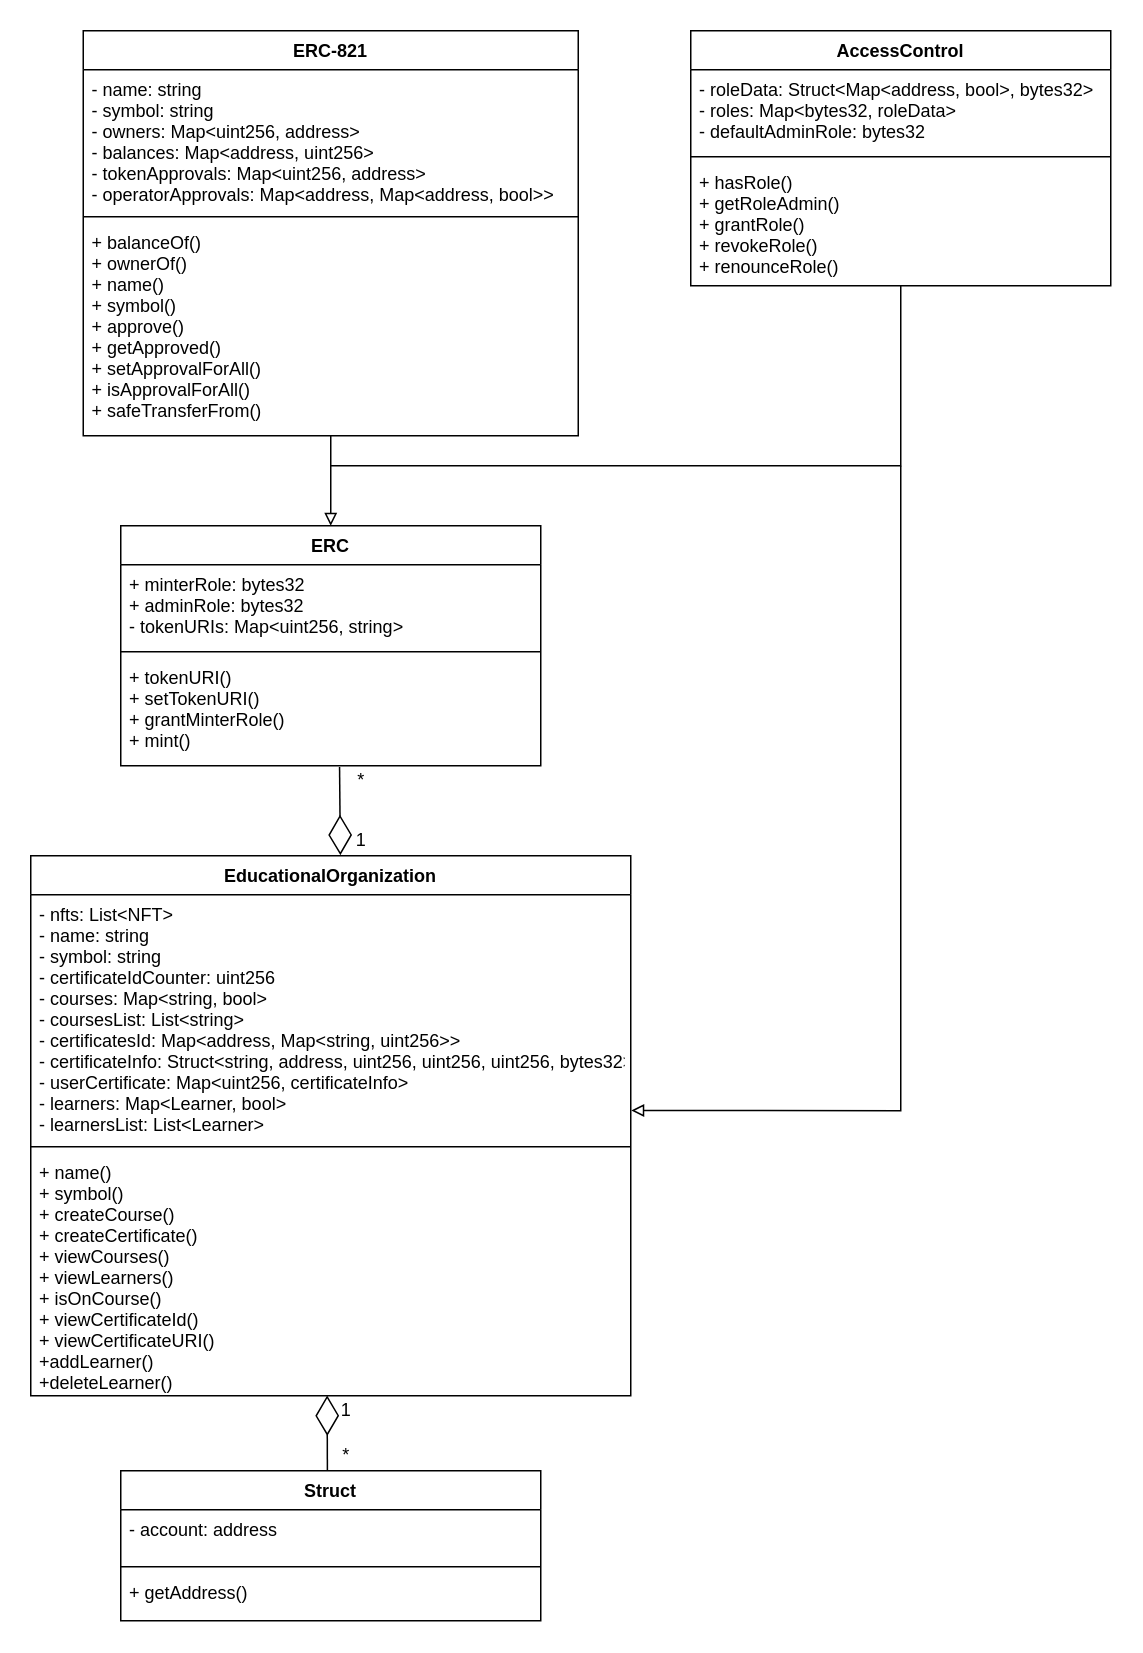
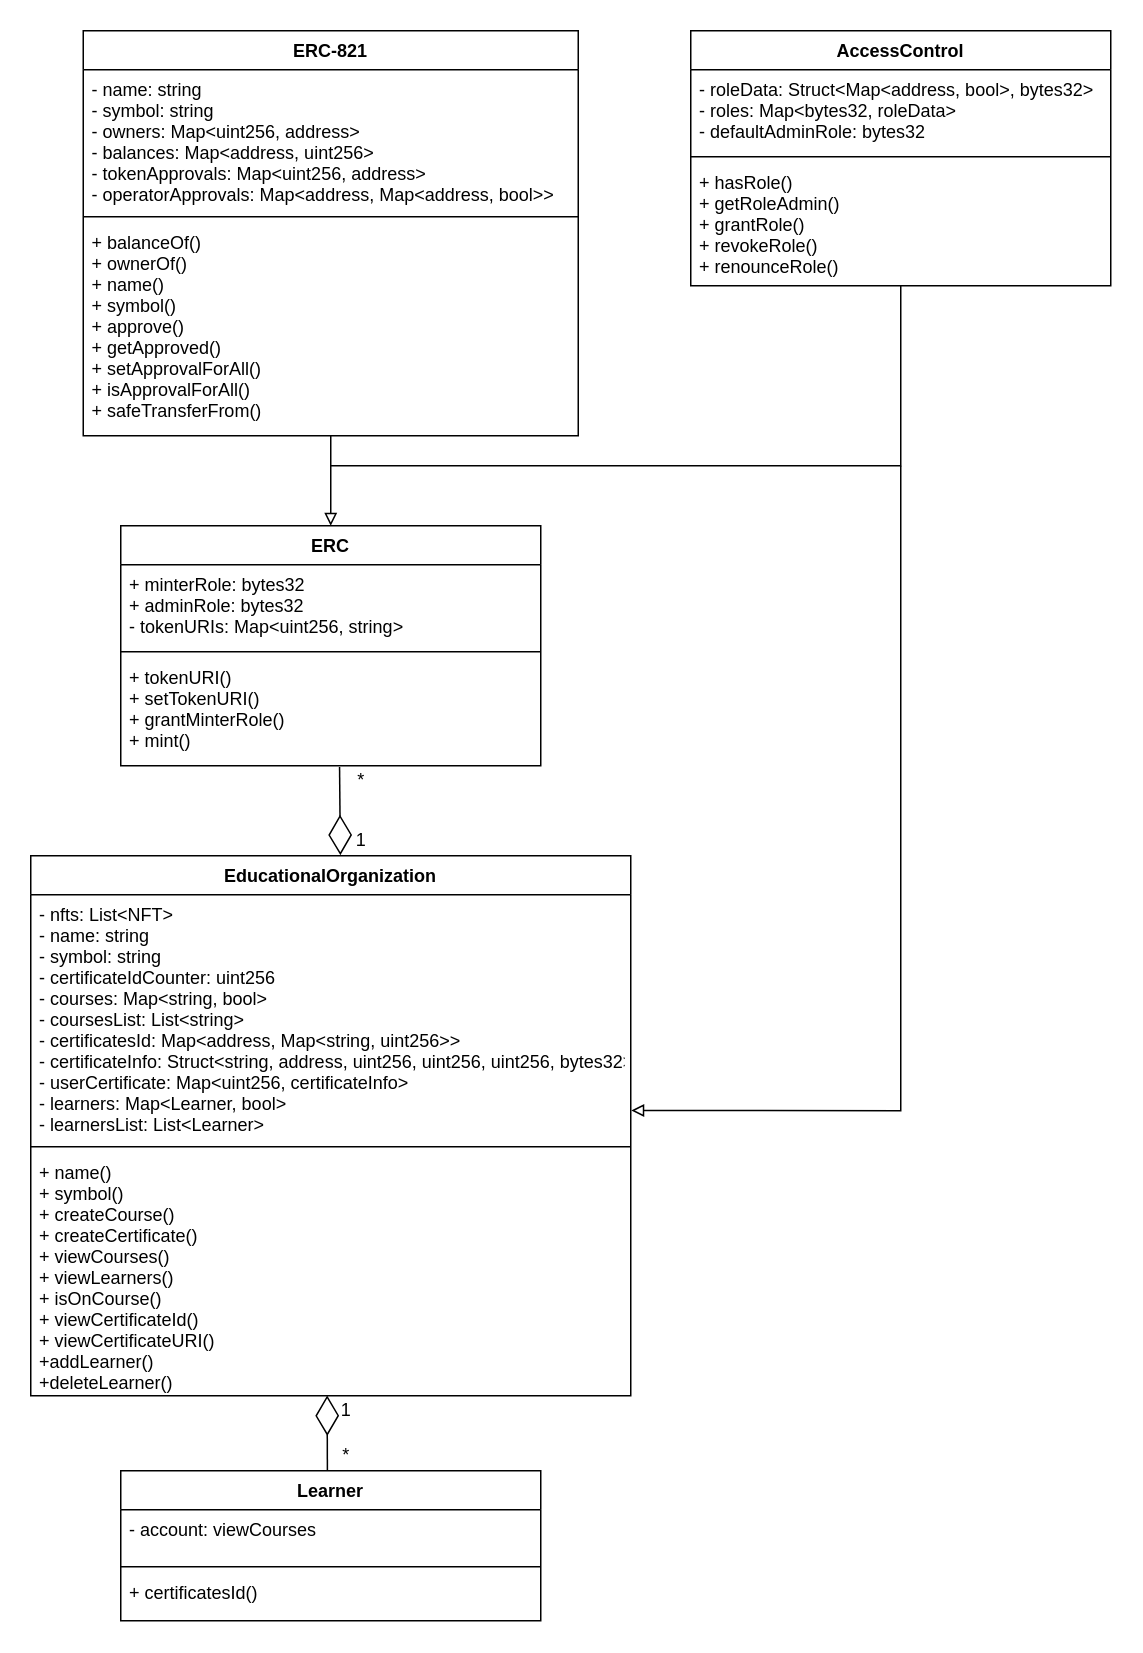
node "Struct": label "Struct" -> "Learner"
node "- account: address": label "- account: address" -> "- account: viewCourses"
node "+ getAddress()": label "+ getAddress()" -> "+ certificatesId()"
